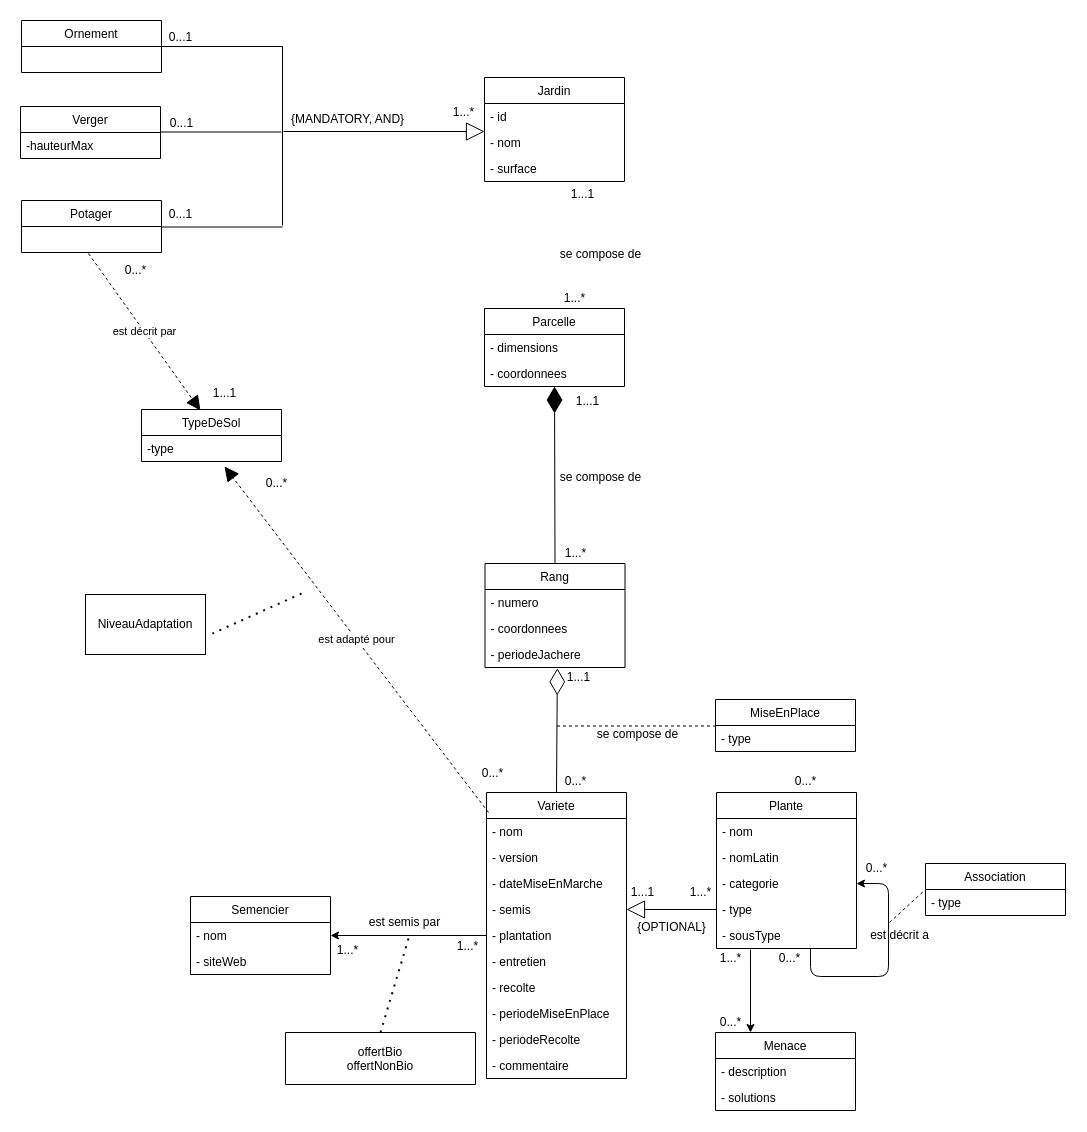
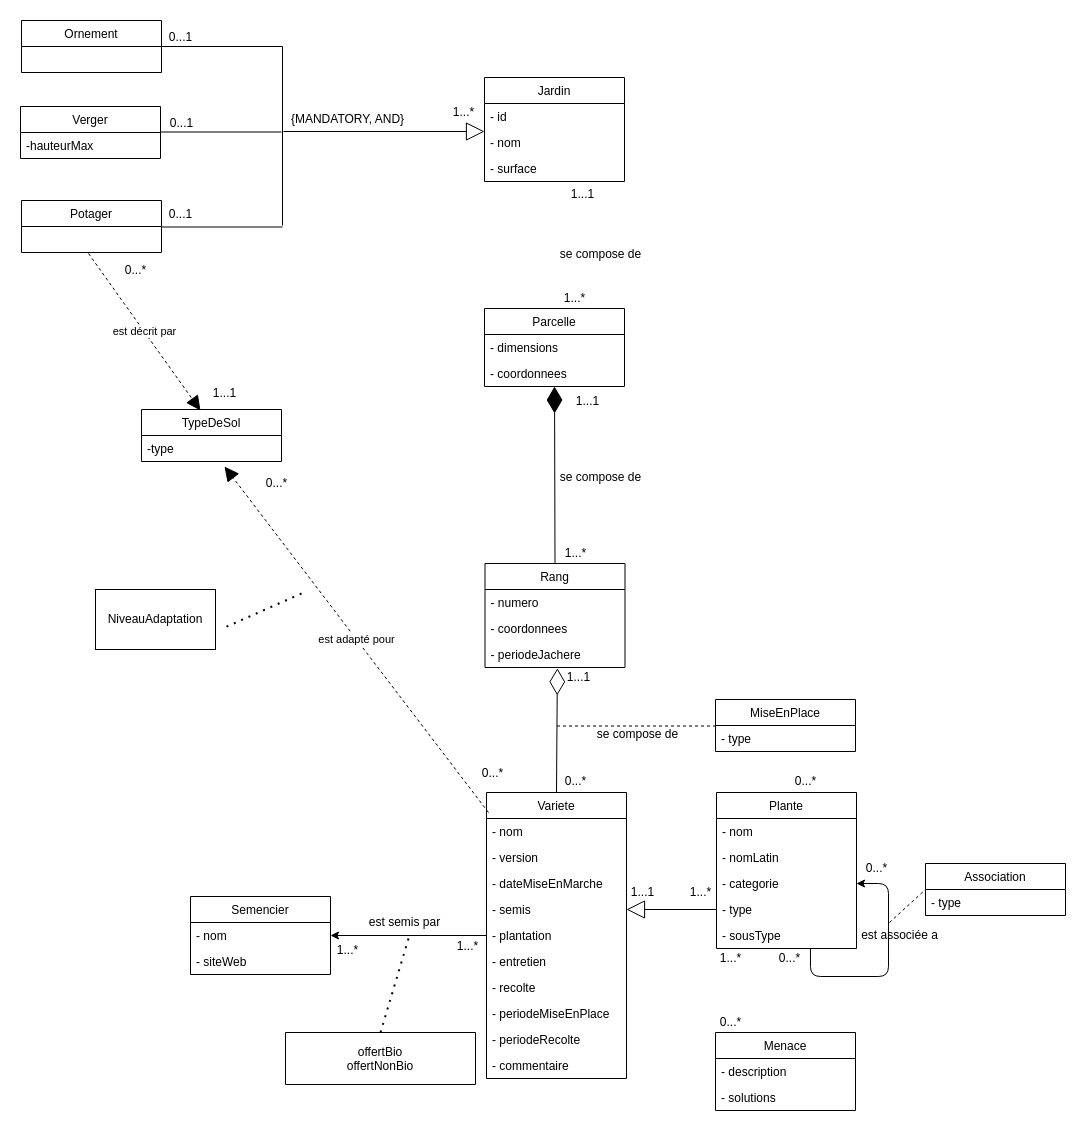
node "NiveauAdaptation": moved (146, 625) -> (156, 620)
node "{OPTIONAL}": removed
node "est décrit a": label "est décrit a" -> "est associée a"
edge "- sousType" -> "Menace": removed
